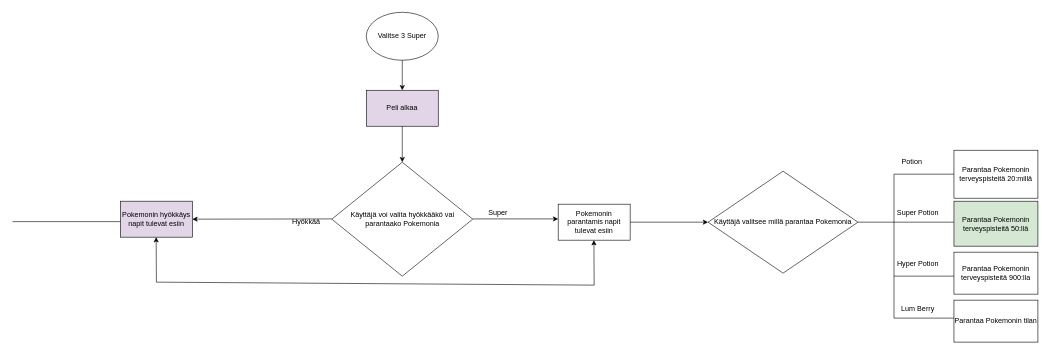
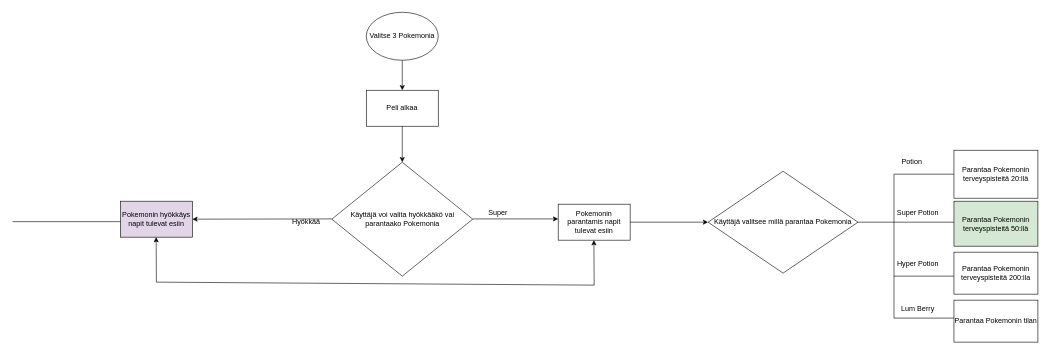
node "Valitse 3 Super": label "Valitse 3 Super" -> "Valitse 3 Pokemonia"
node "Peli alkaa": fillcolor #e1d5e7 -> #ffffff
node "Parantaa Pokemonin terveyspisteitä 20:millä": label "Parantaa Pokemonin terveyspisteitä 20:millä" -> "Parantaa Pokemonin terveyspisteitä 20:llä"
node "Parantaa Pokemonin terveyspisteitä 900:lla": label "Parantaa Pokemonin terveyspisteitä 900:lla" -> "Parantaa Pokemonin terveyspisteitä 200:lla"
